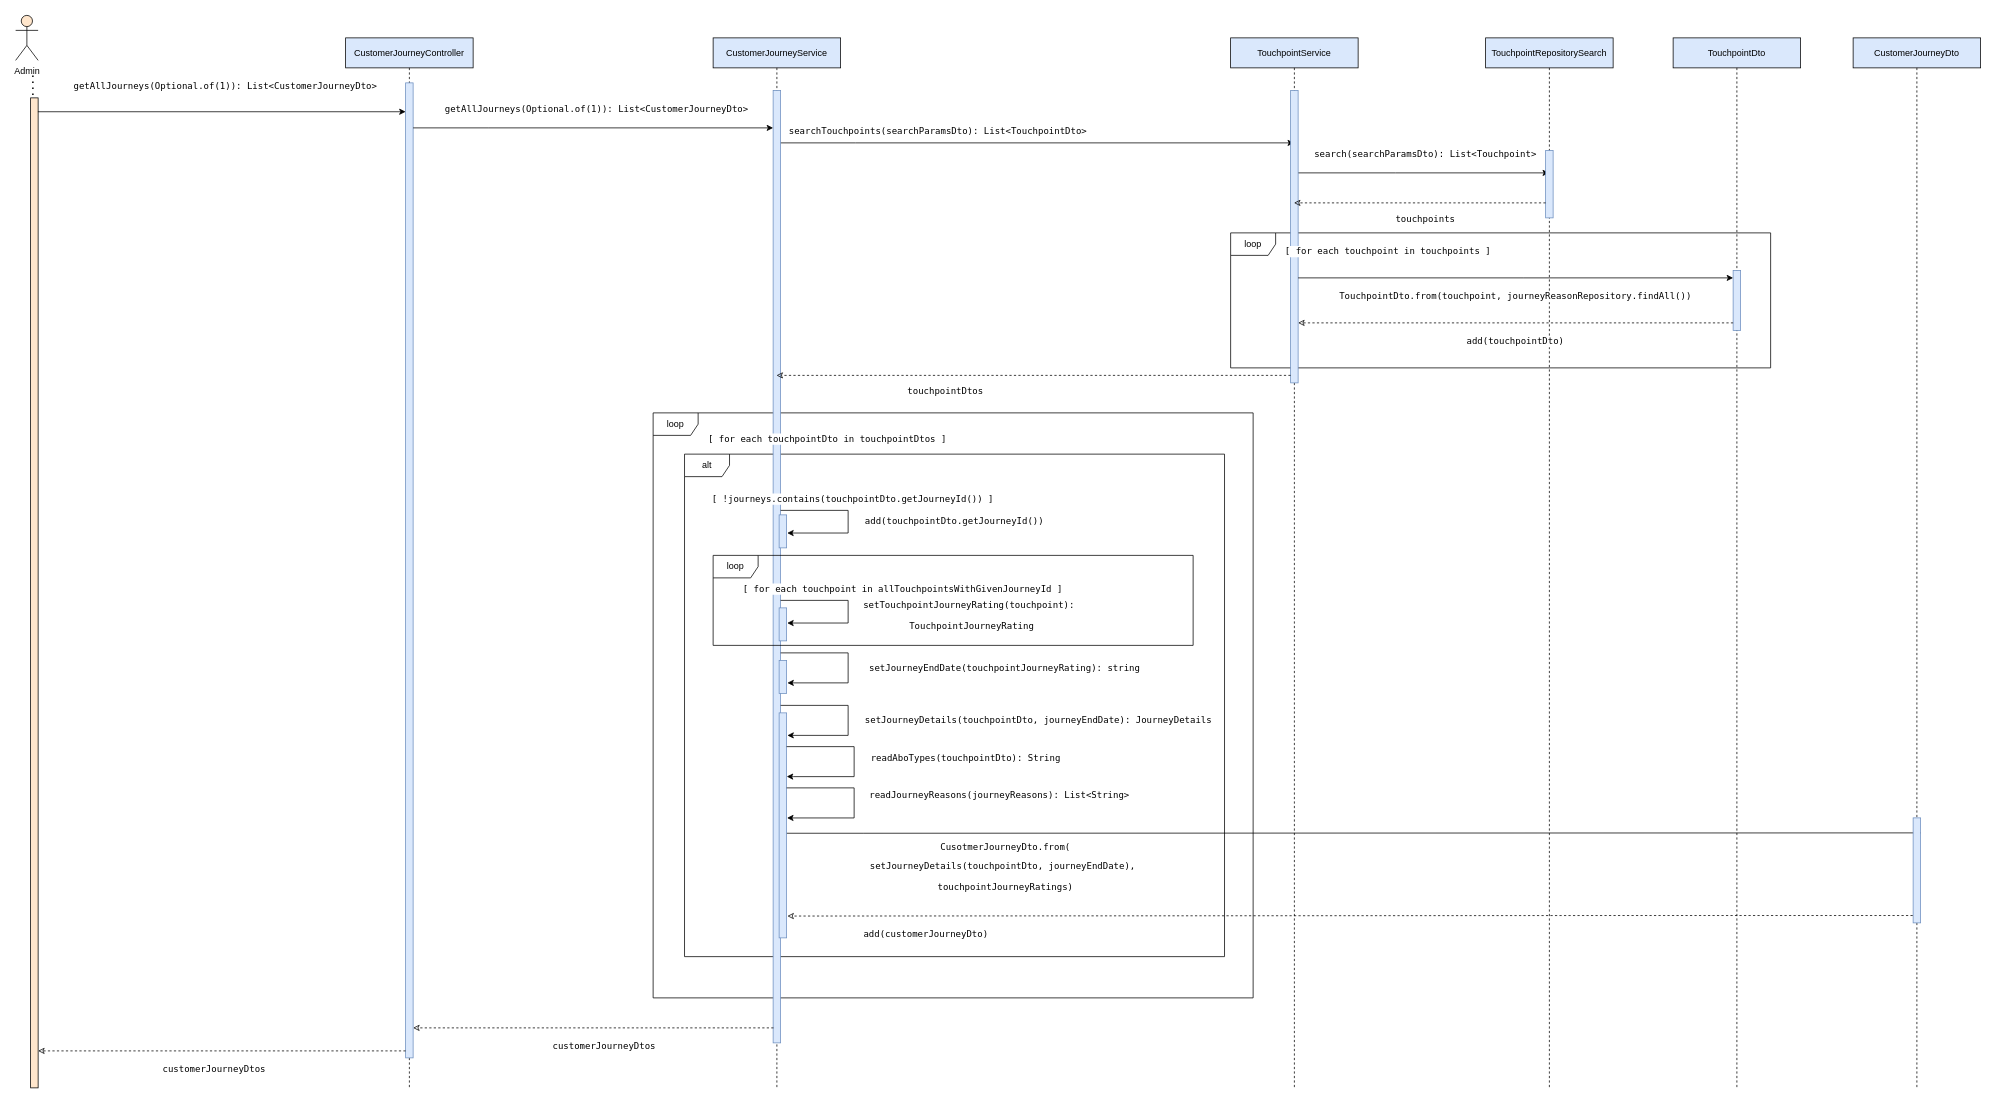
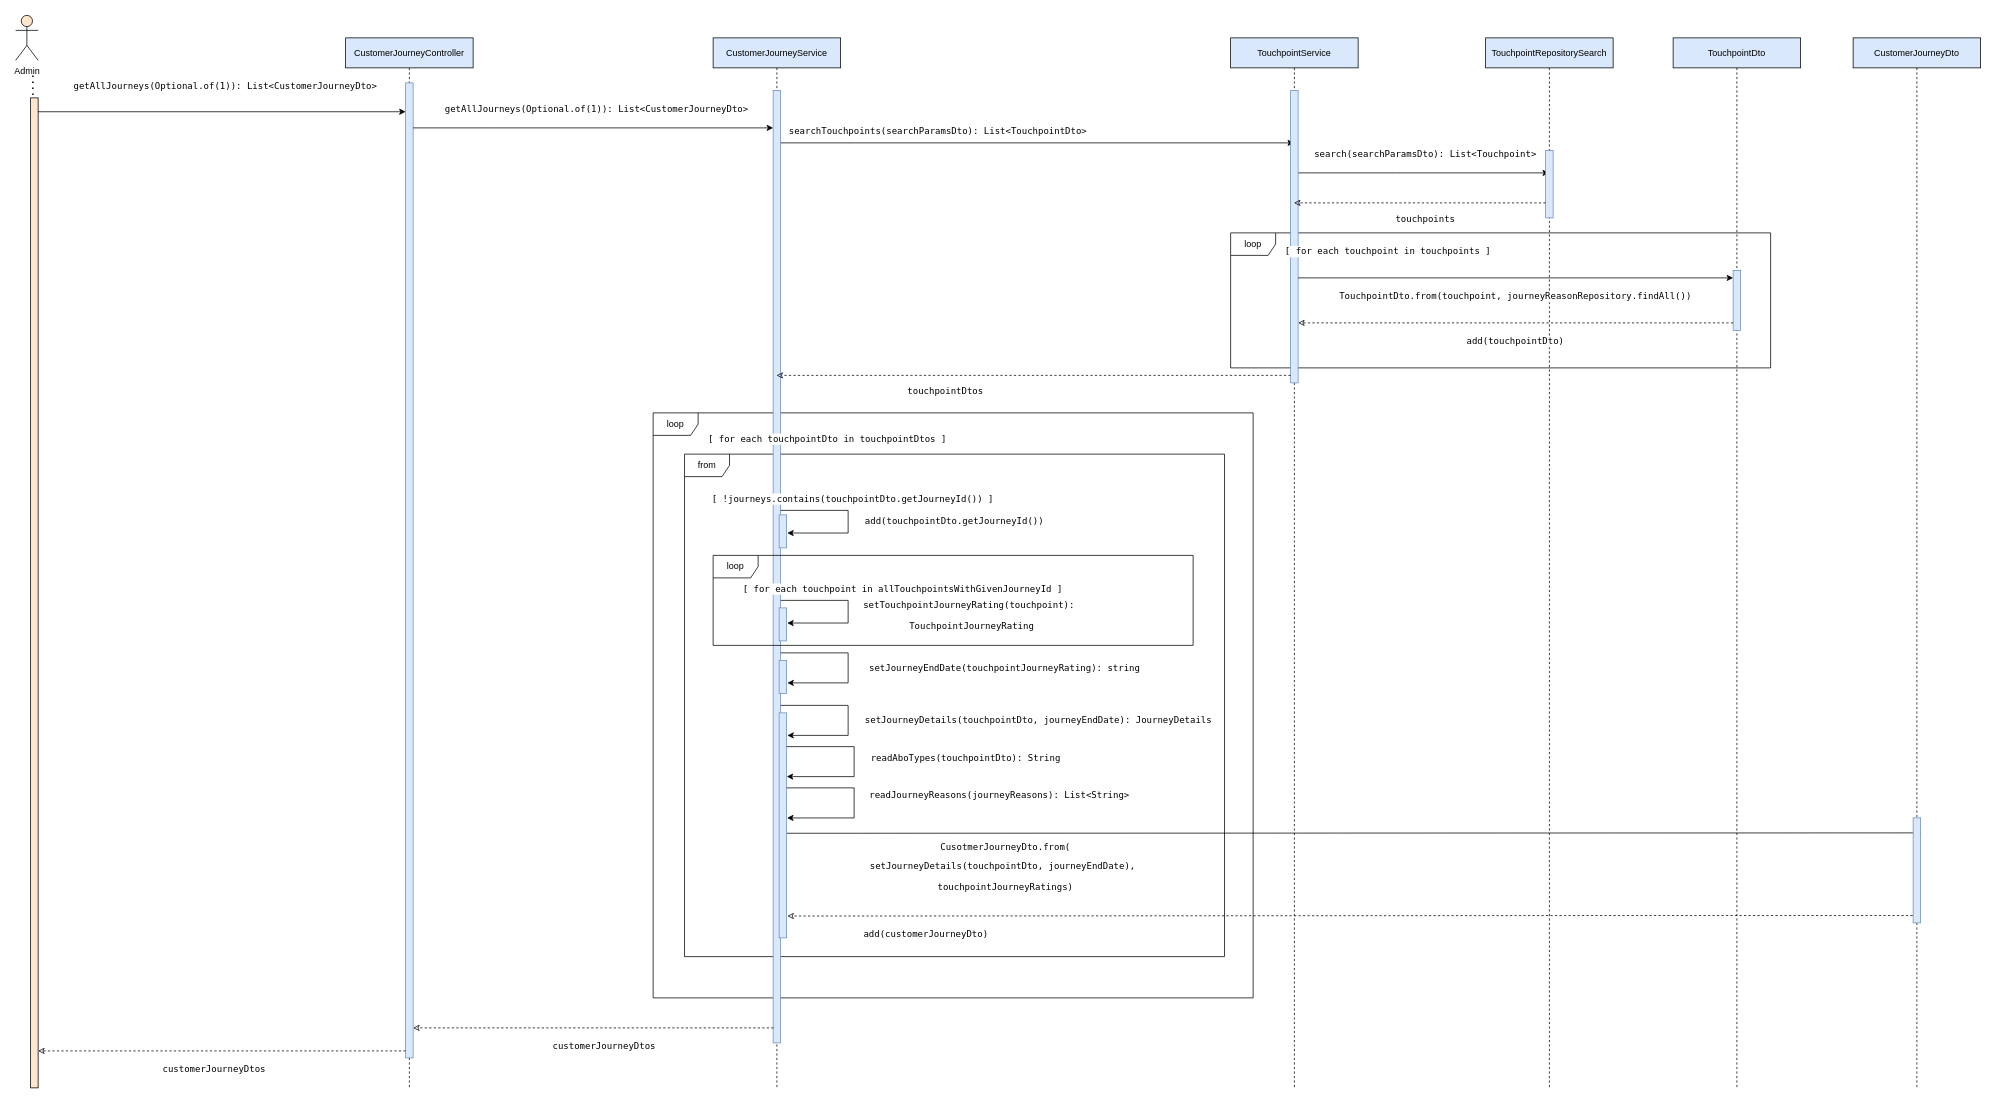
node "alt": label "alt" -> "from"
